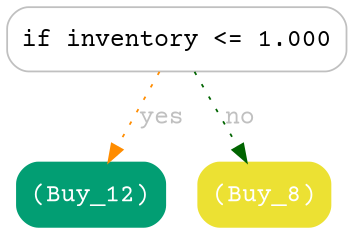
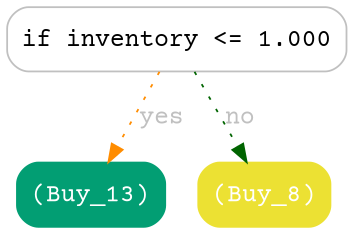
node "(Buy_12)": label "(Buy_12)" -> "(Buy_13)"
